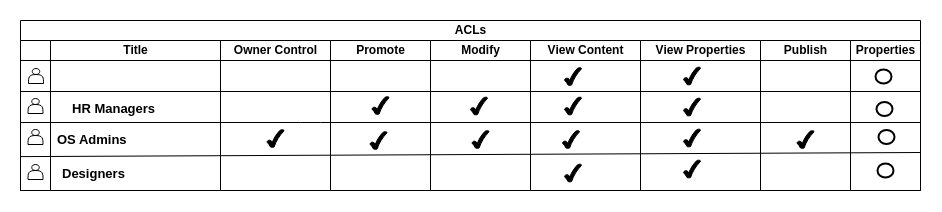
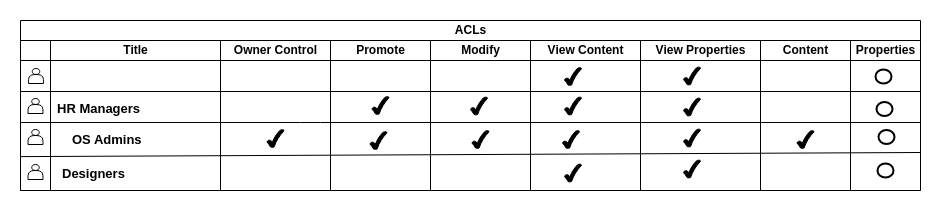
node "Publish": label "Publish" -> "Content"
node "HR Managers": moved (116, 108) -> (101, 108)
node "OS Admins": moved (96, 140) -> (111, 140)
